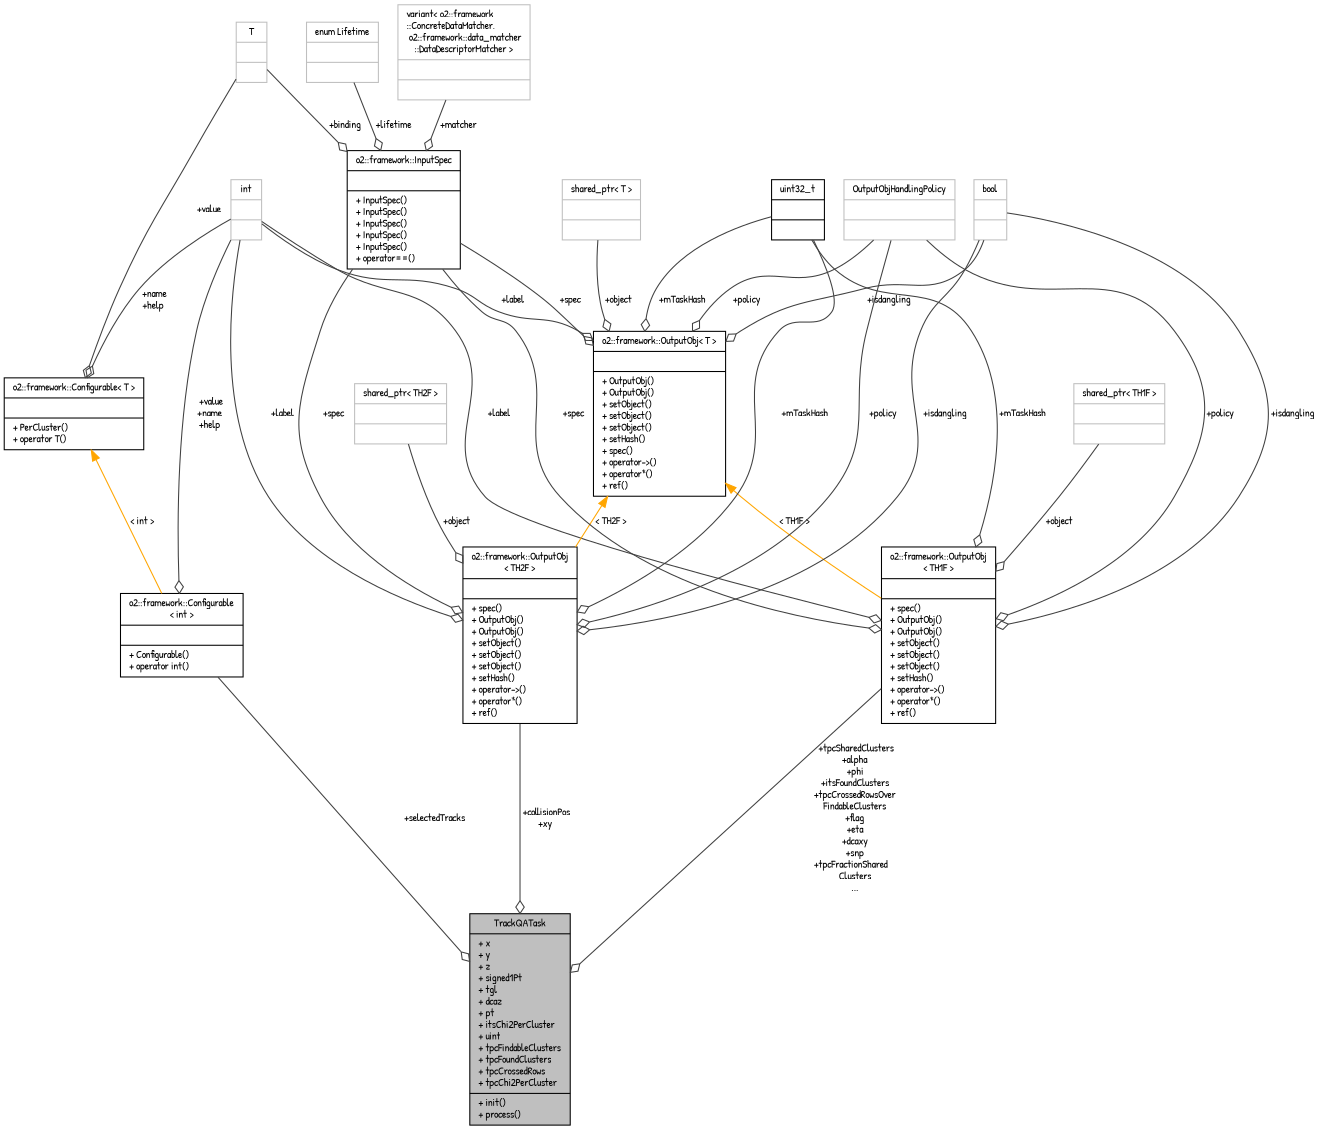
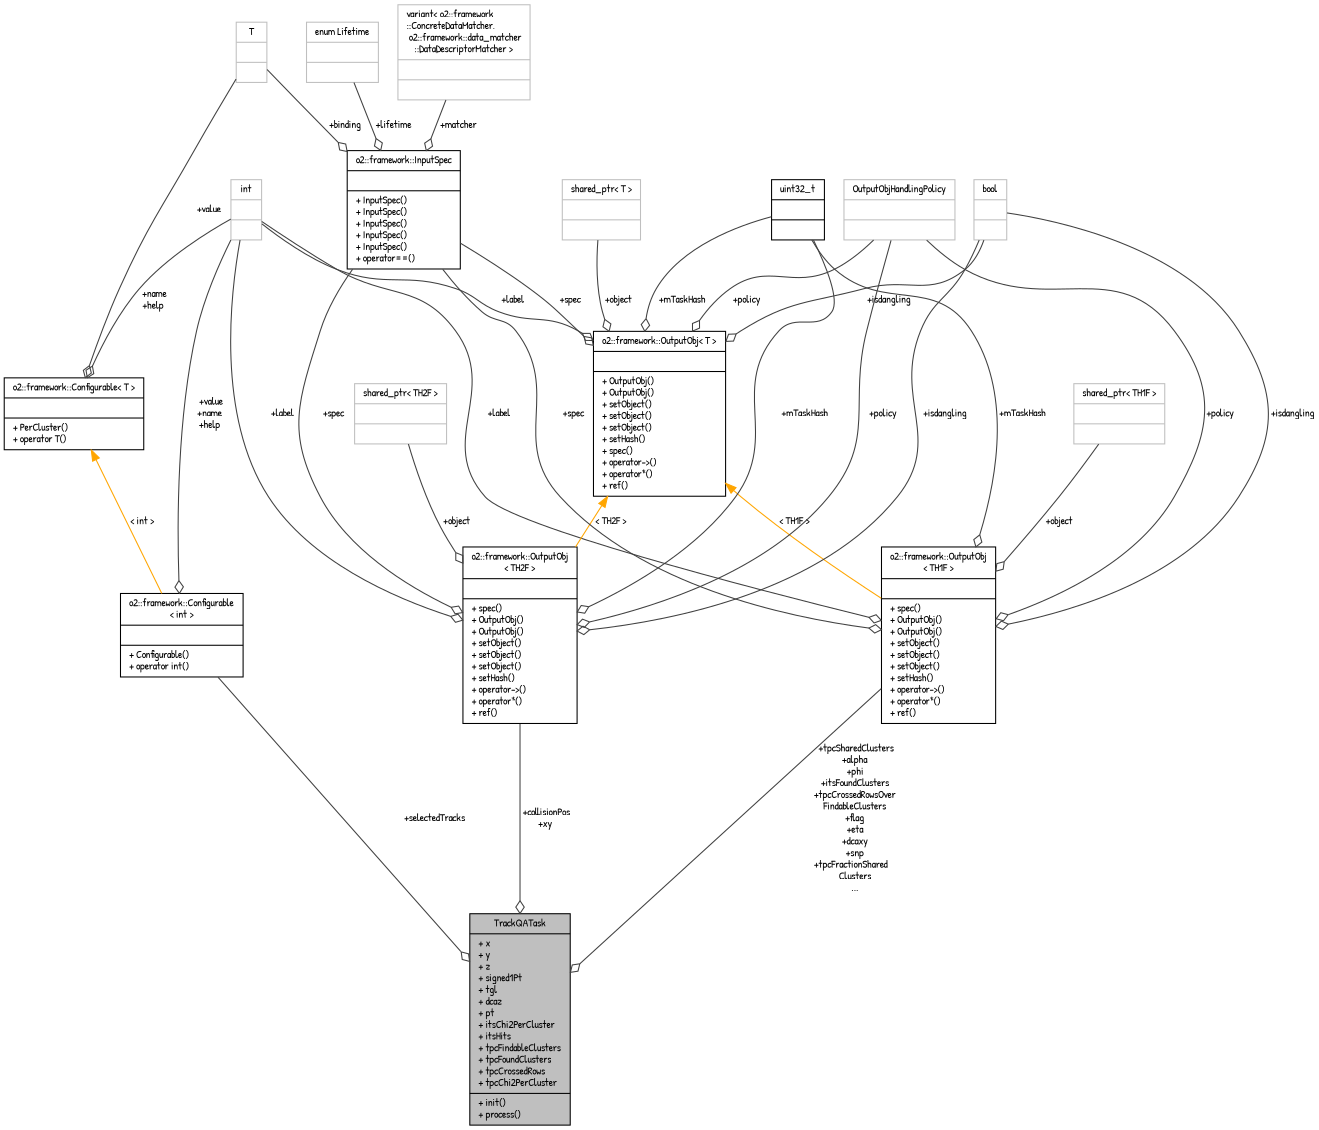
node "TrackQATask": text "+ uint" -> "+ itsHits"
